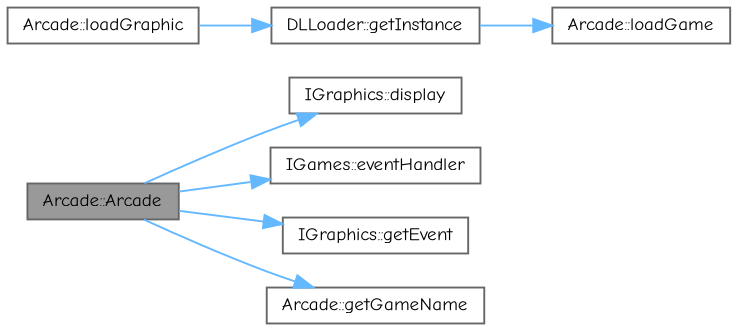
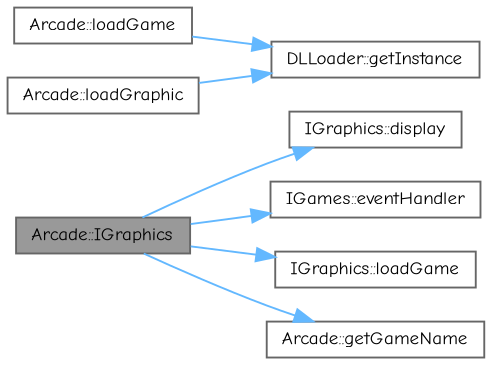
edge "DLLoader::getInstance" -> "Arcade::loadGame": reversed
node "Arcade::Arcade": label "Arcade::Arcade" -> "Arcade::IGraphics"
node "IGraphics::getEvent": label "IGraphics::getEvent" -> "IGraphics::loadGame"
